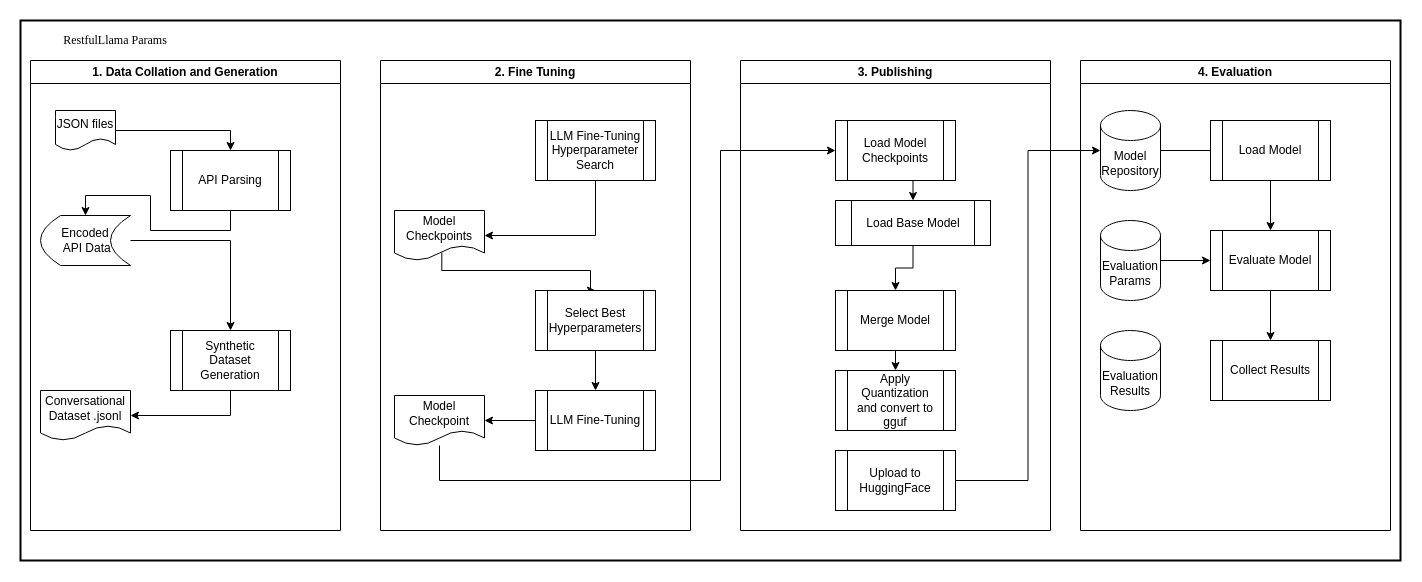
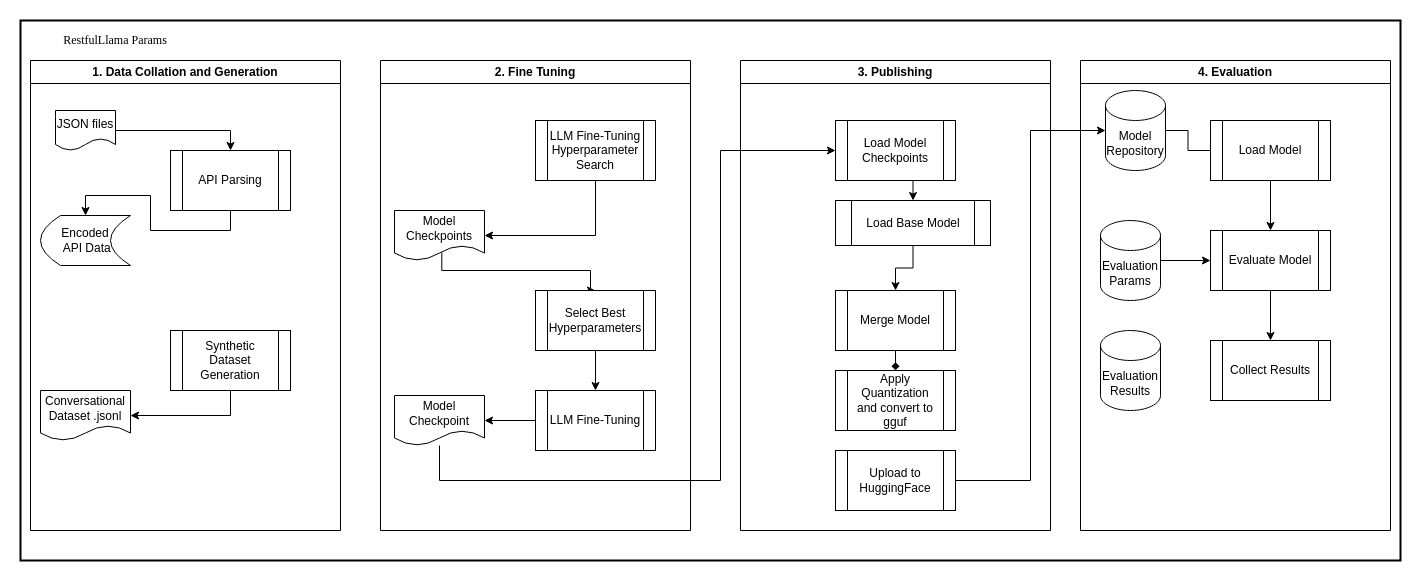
node "Model Repository": moved (1131, 151) -> (1136, 131)
edge "Encoded API Data" -> "Synthetic Dataset Generation": removed
edge "Merge Model" -> "Apply Quantization and convert to gguf": arrowhead classic -> diamond
